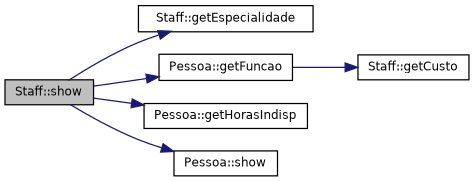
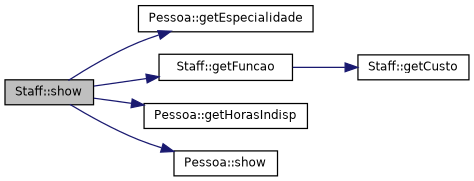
node "Staff::getEspecialidade": label "Staff::getEspecialidade" -> "Pessoa::getEspecialidade"
node "Pessoa::getFuncao": label "Pessoa::getFuncao" -> "Staff::getFuncao"
